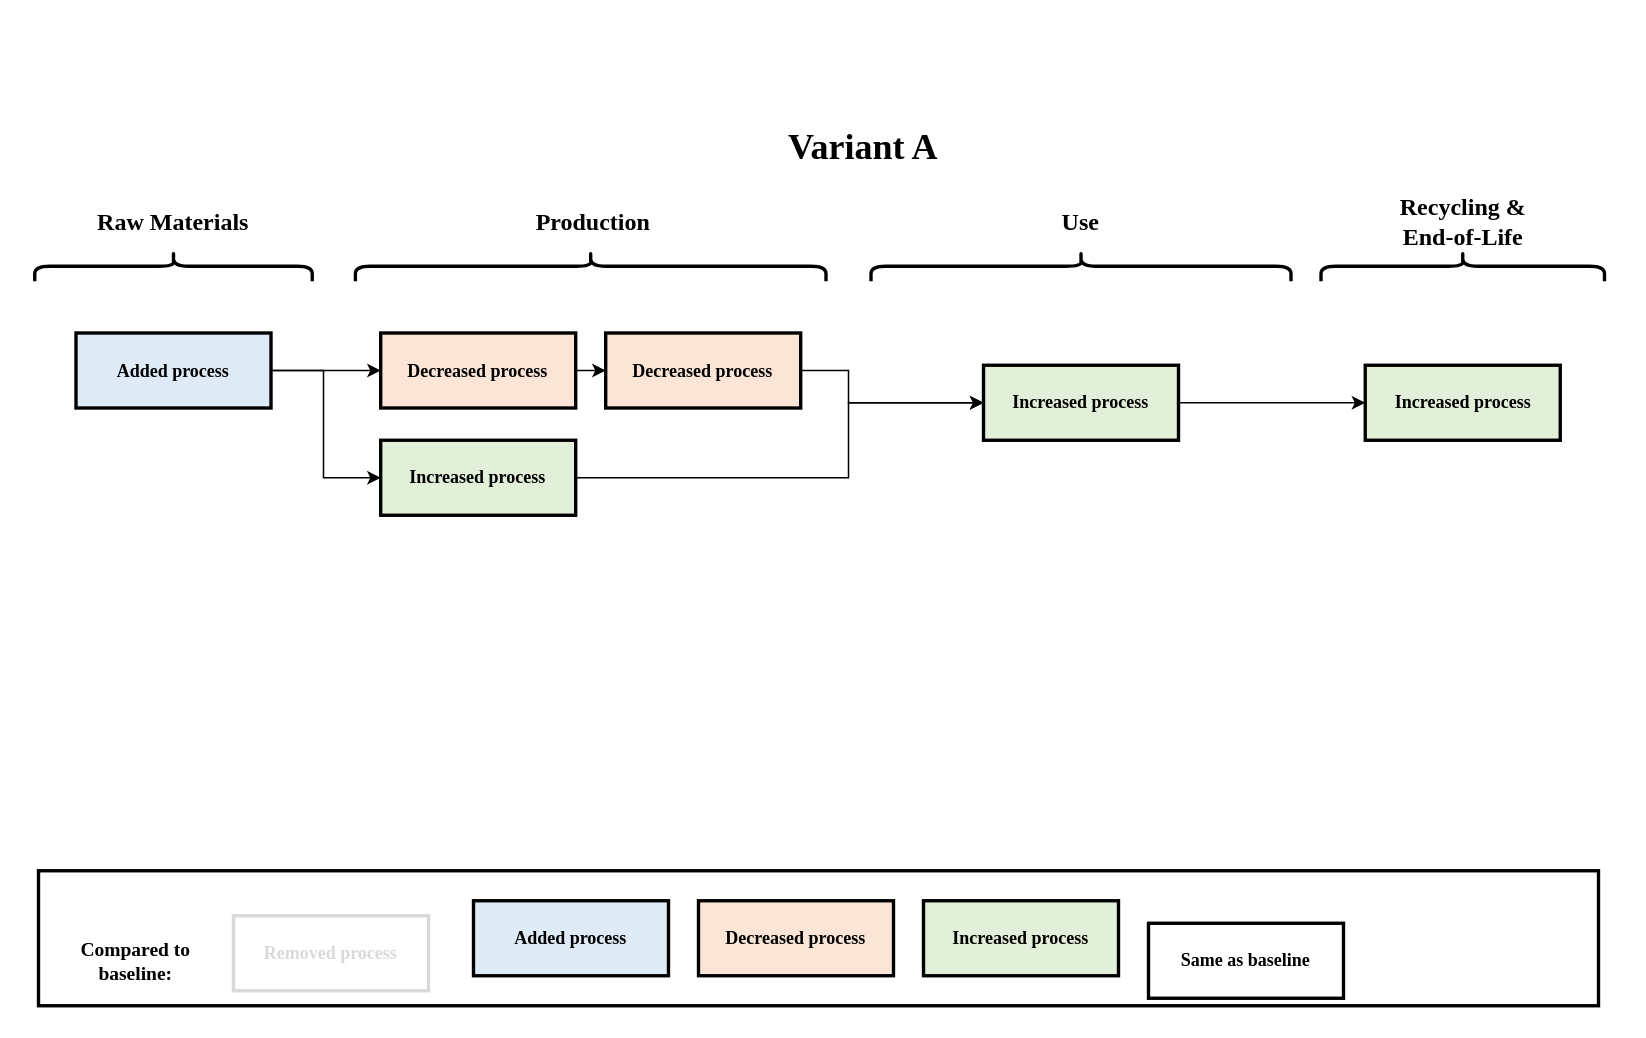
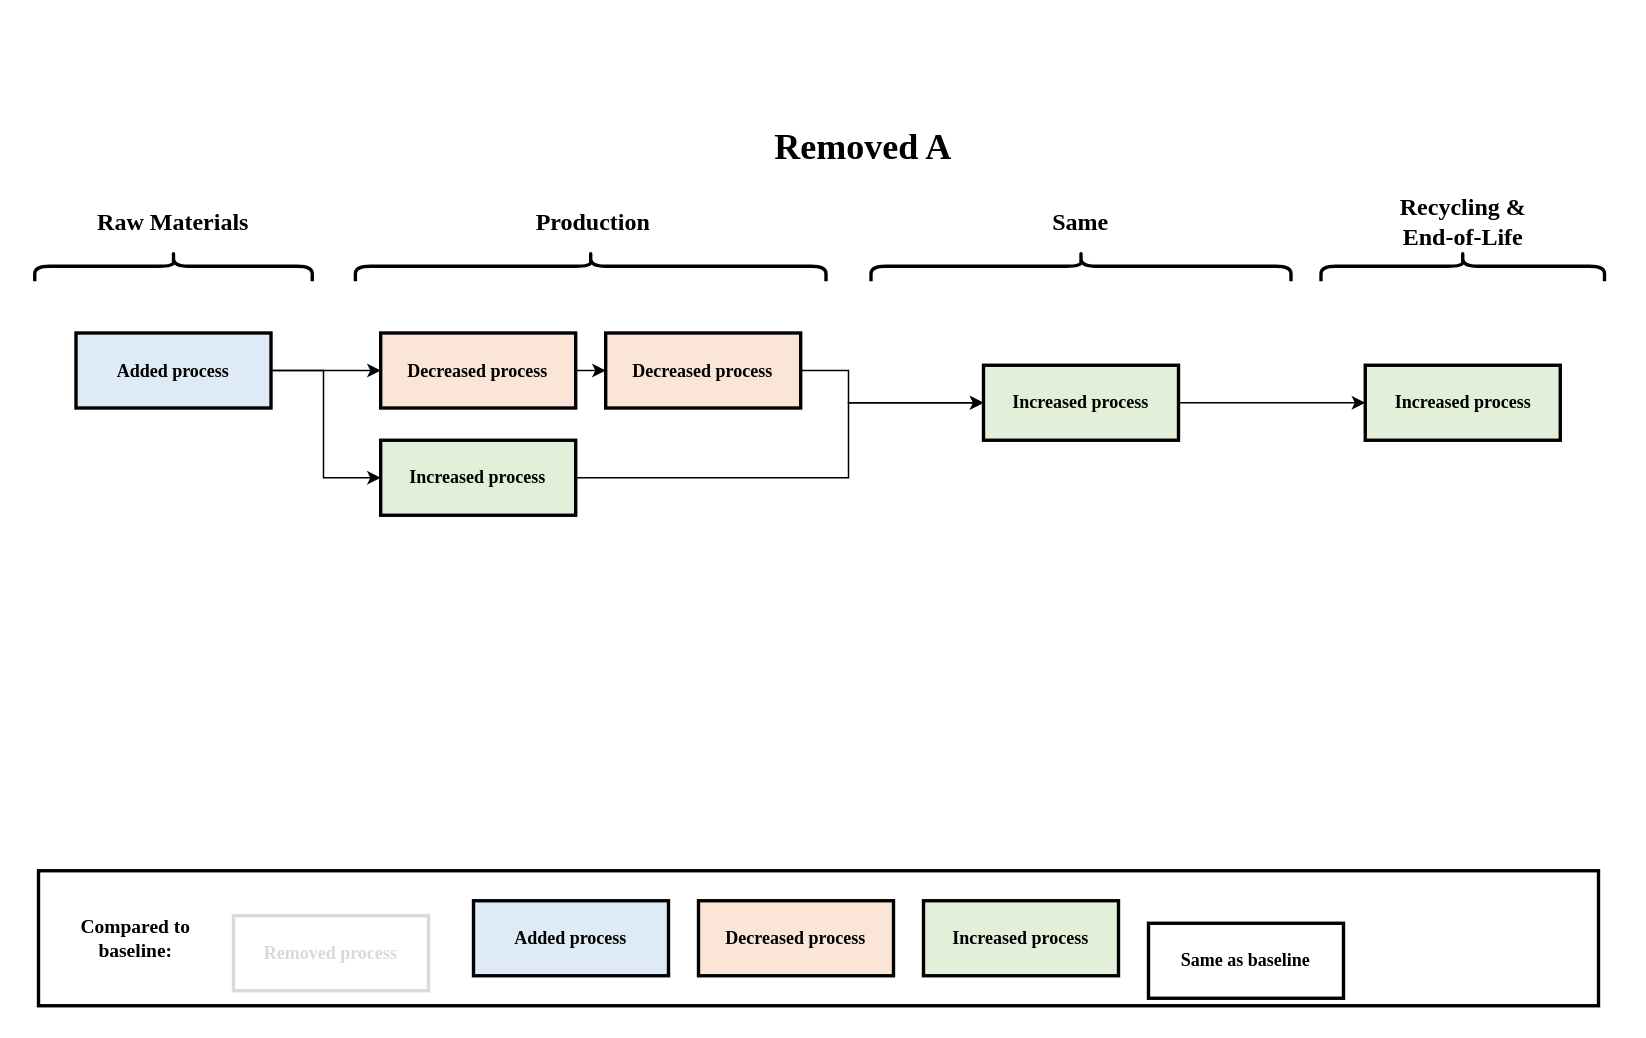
node "Variant A": label "Variant A" -> "Removed A"
node "Use": label "Use" -> "Same"
node "Compared to baseline:": moved (136, 961) -> (136, 938)
